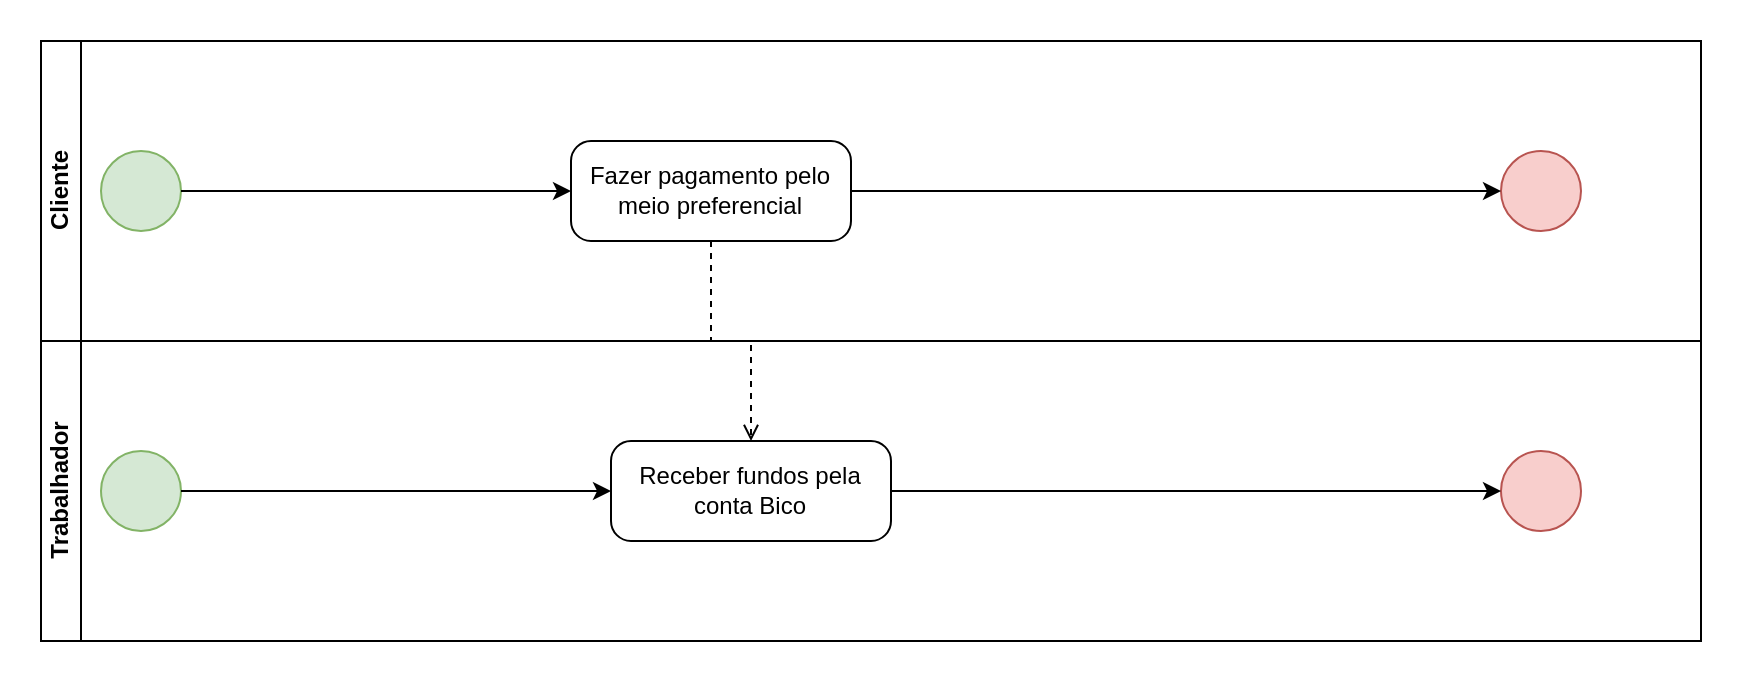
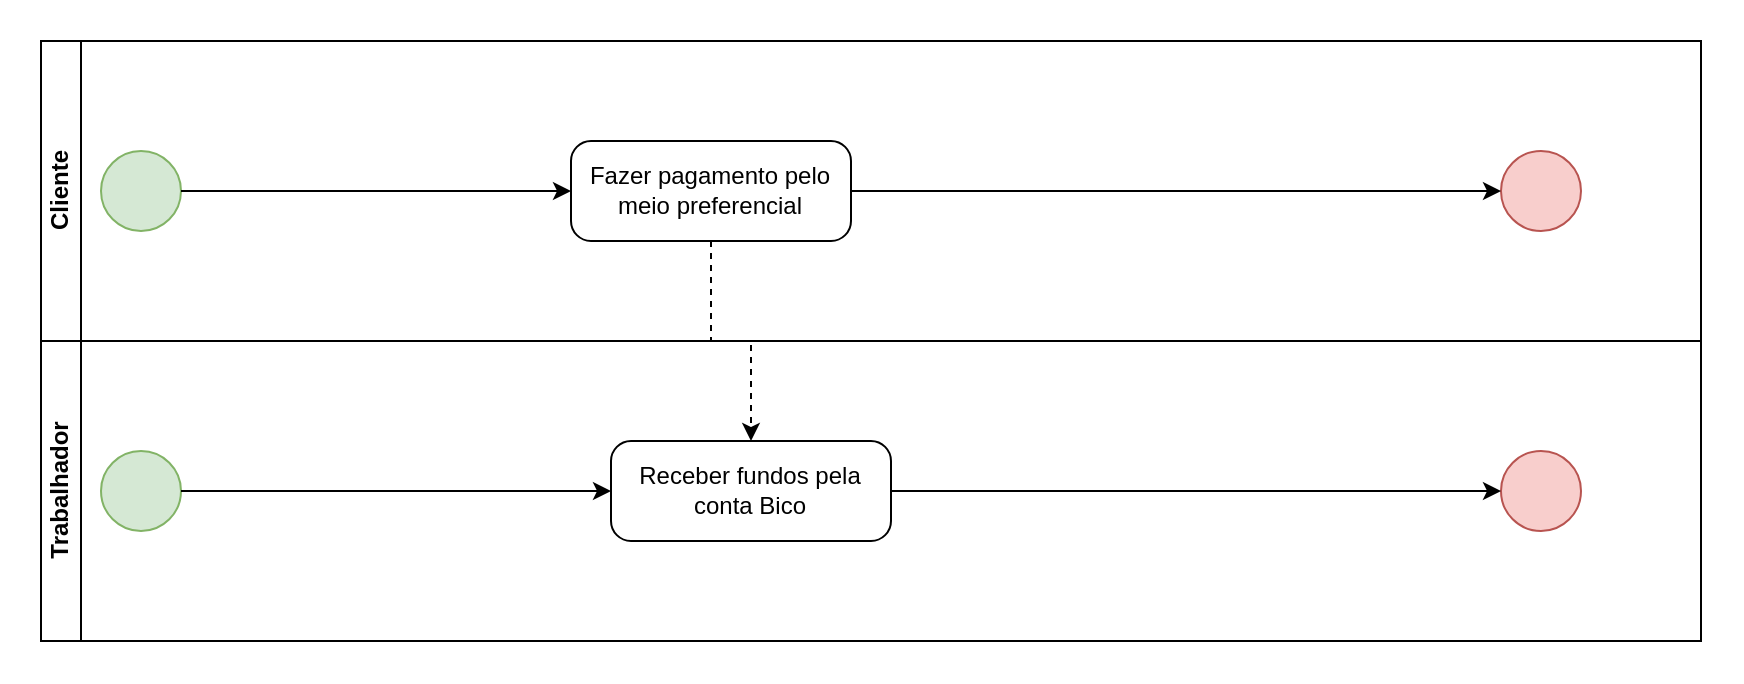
edge "Fazer pagamento pelo meio preferencial" -> "Receber fundos pela conta Bico": arrowhead open -> classic
